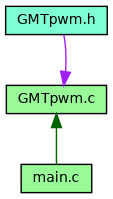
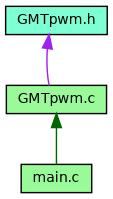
edge "GMTpwm.h" -> "GMTpwm.c": reversed
